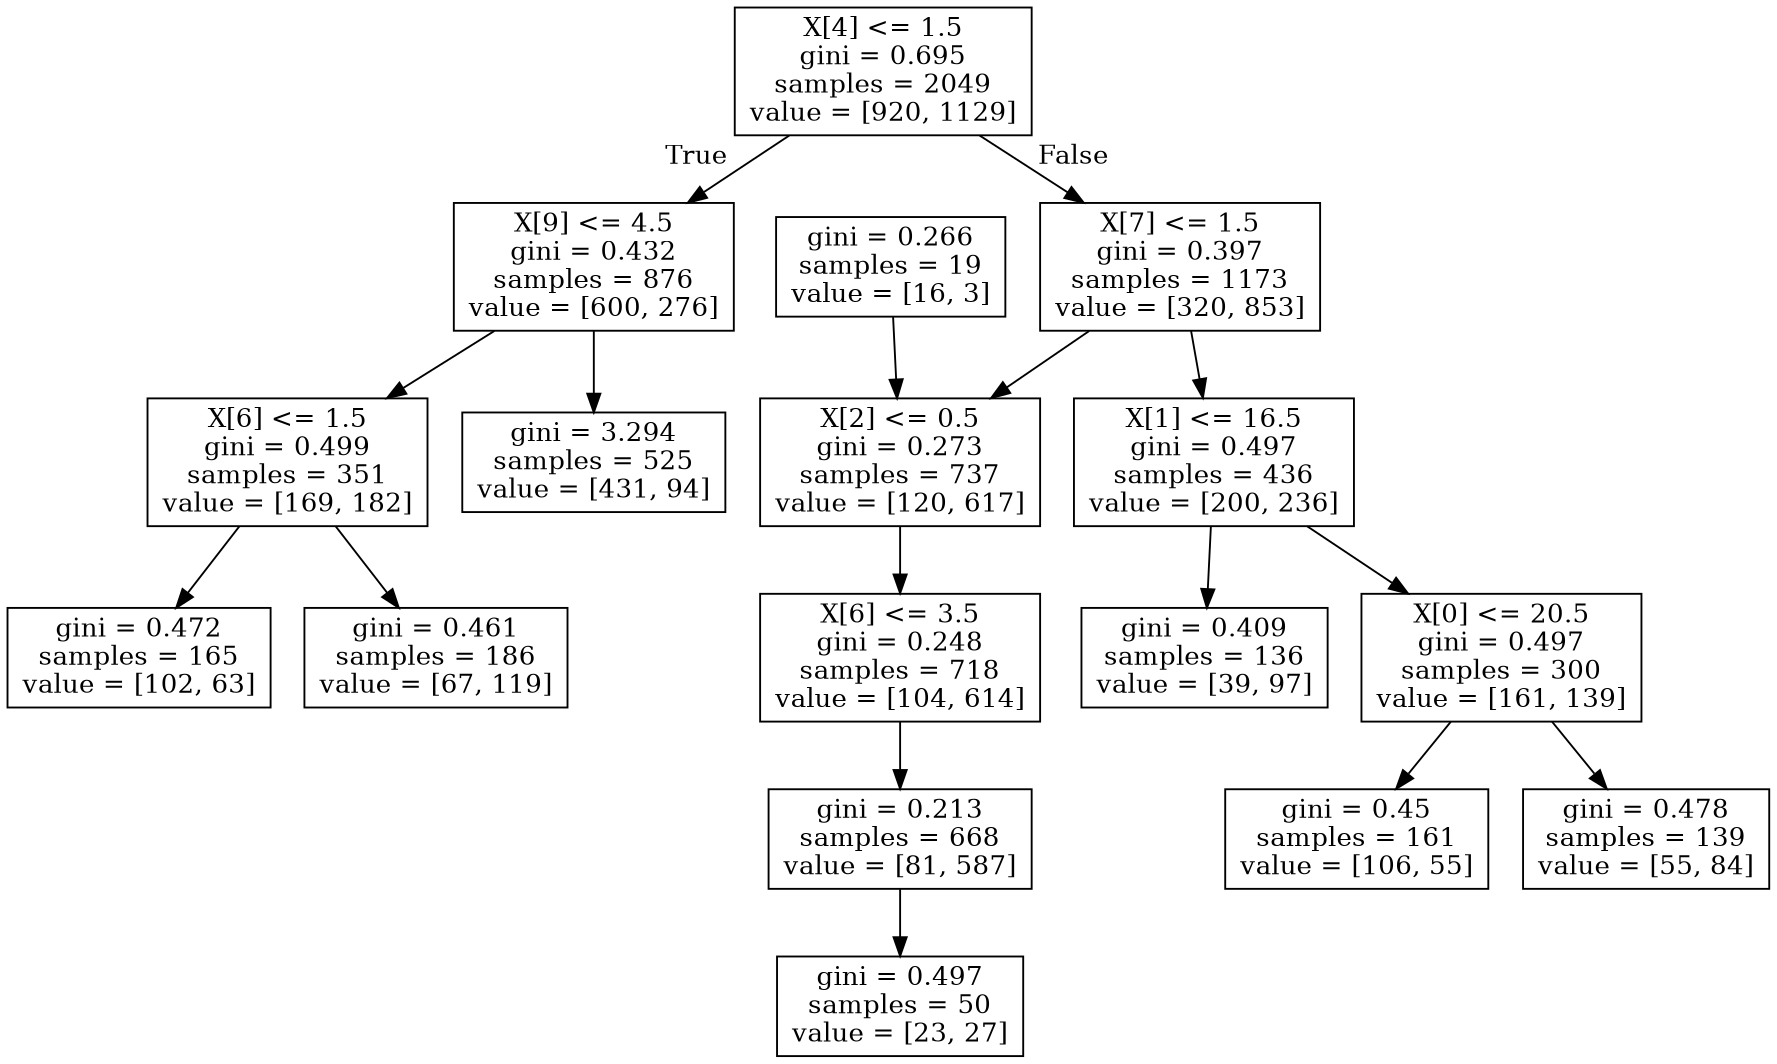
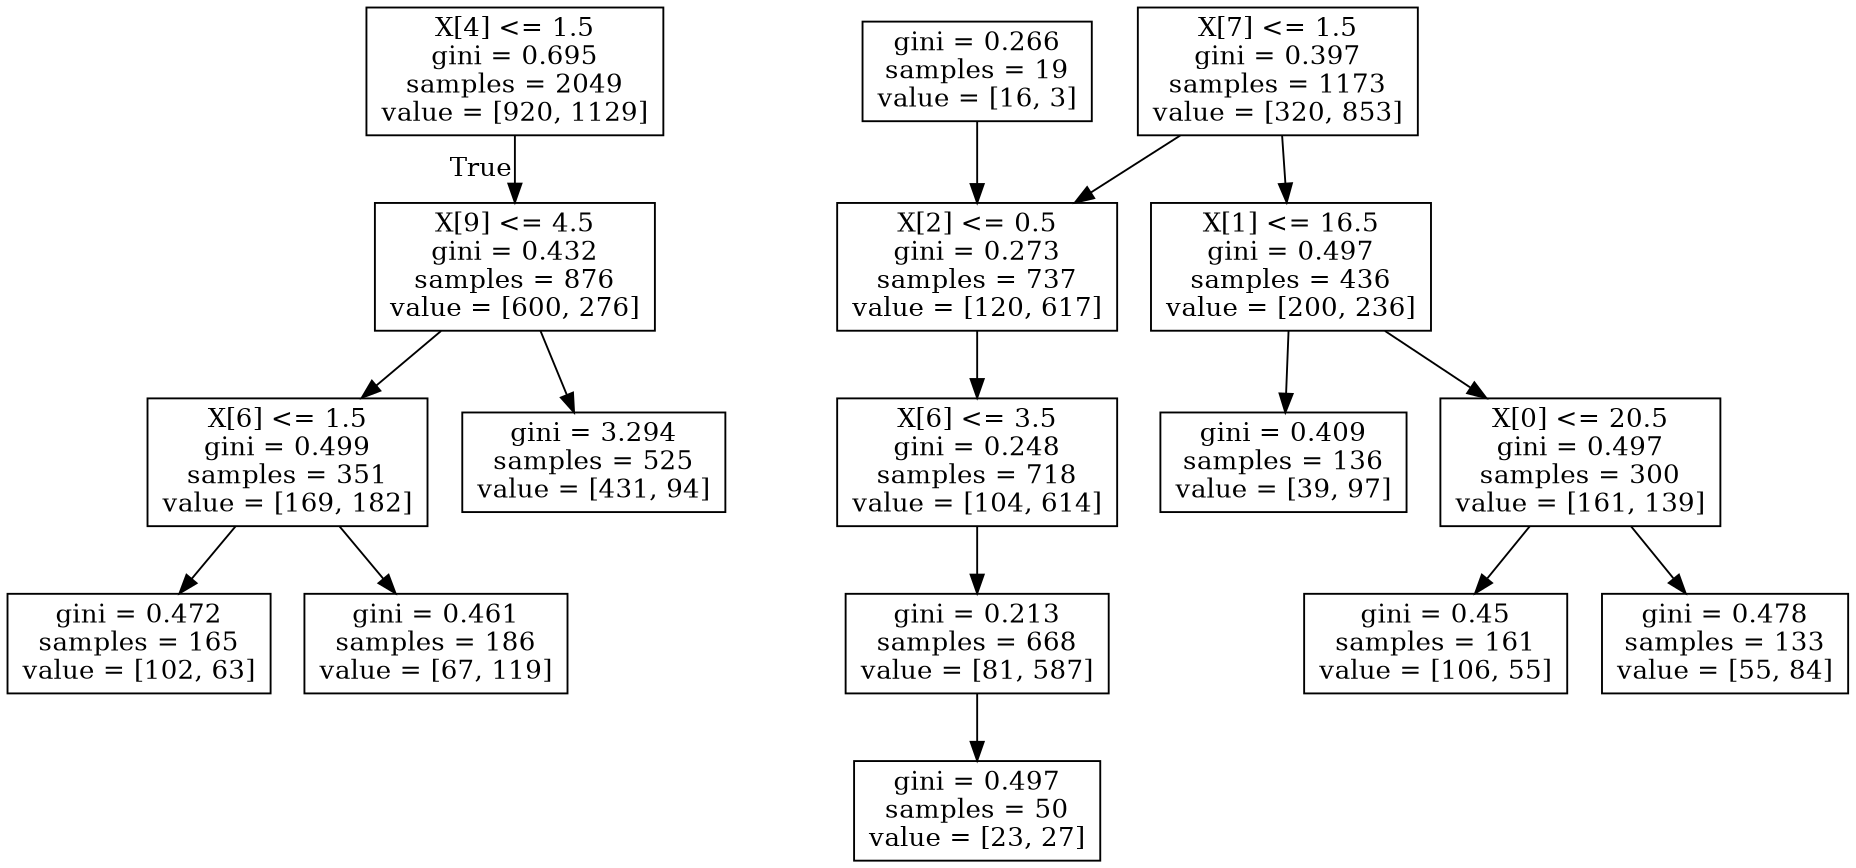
edge "X[4] <= 1.5 gini = 0.695 samples = 2049 value = [920, 1129]" -> "X[7] <= 1.5 gini = 0.397 samples = 1173 value = [320, 853]": removed
node "gini = 0.478 samples = 139 value = [55, 84]": label "gini = 0.478 samples = 139 value = [55, 84]" -> "gini = 0.478 samples = 133 value = [55, 84]"
